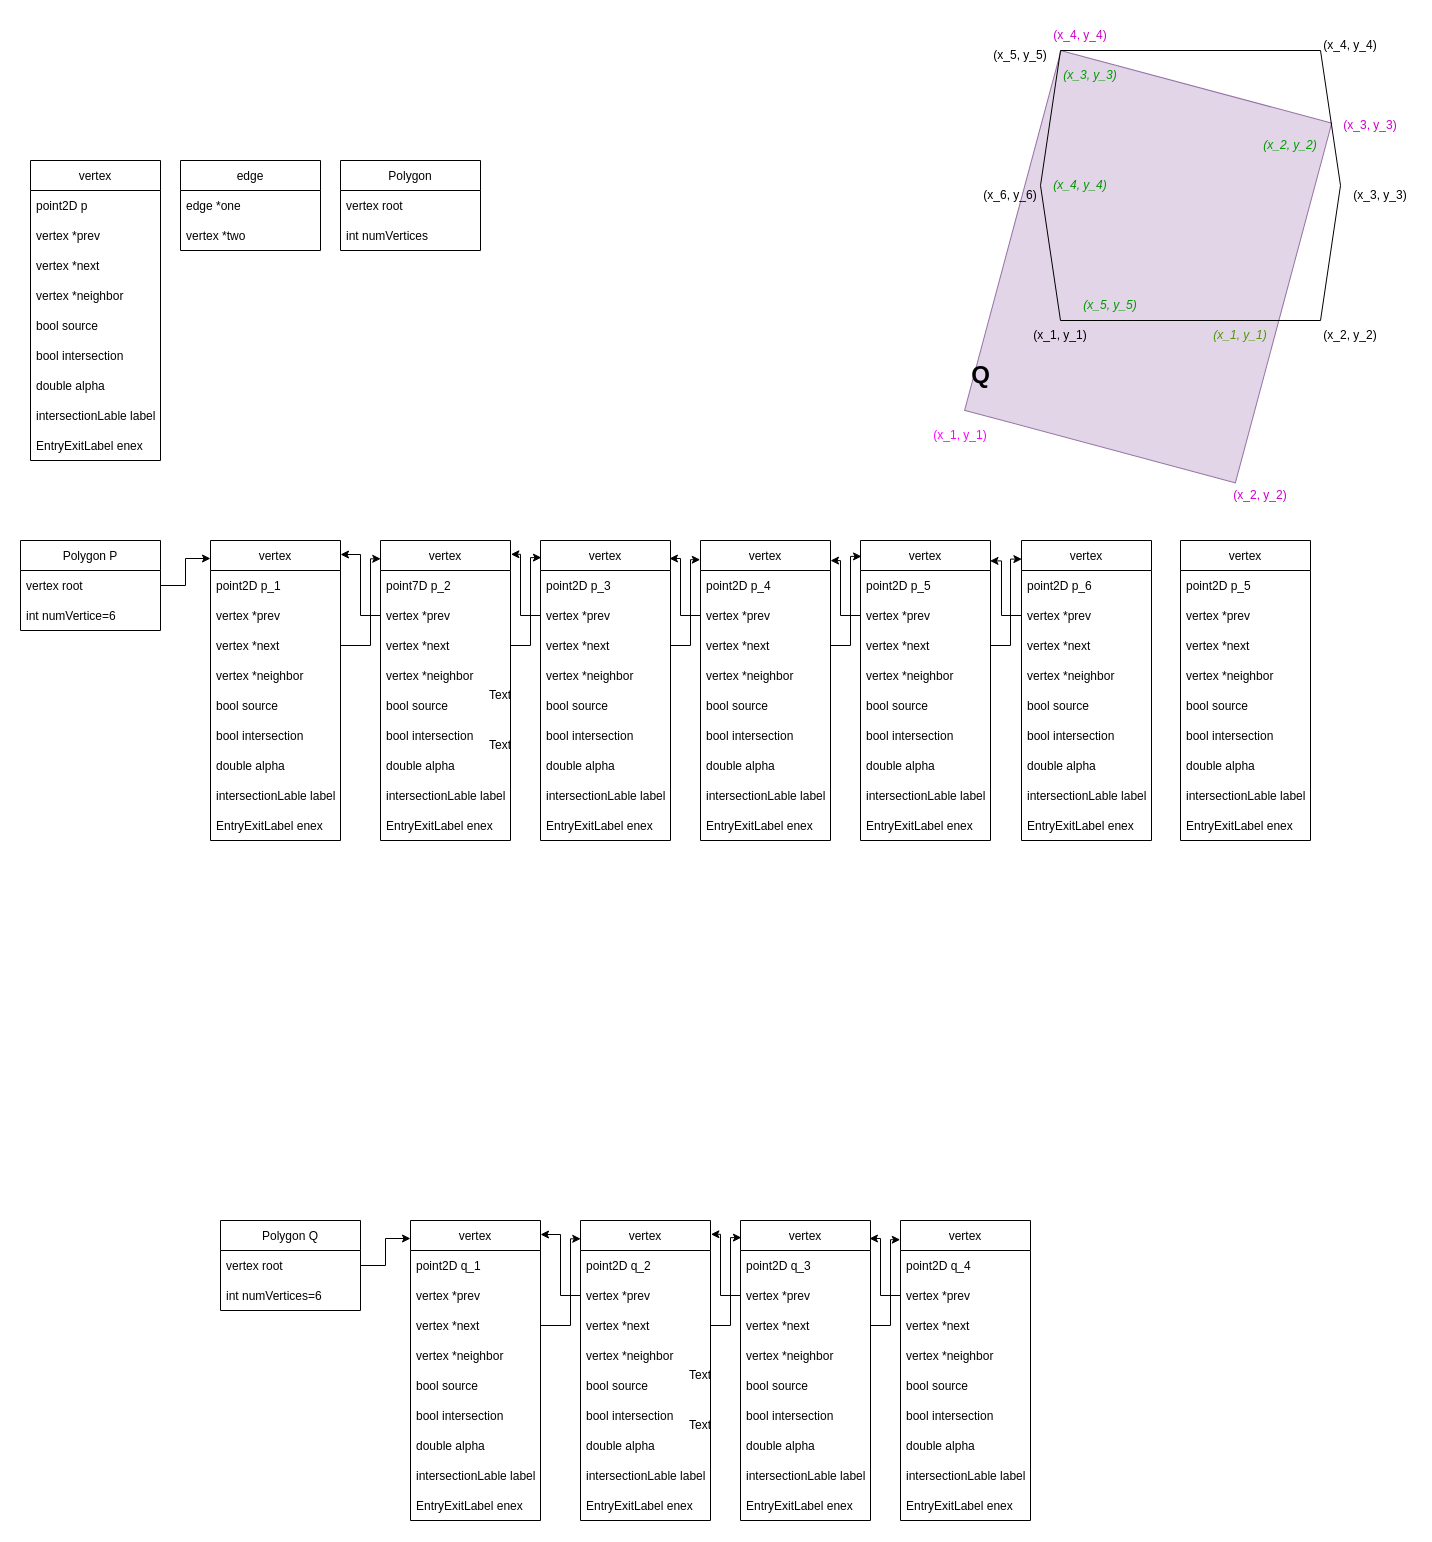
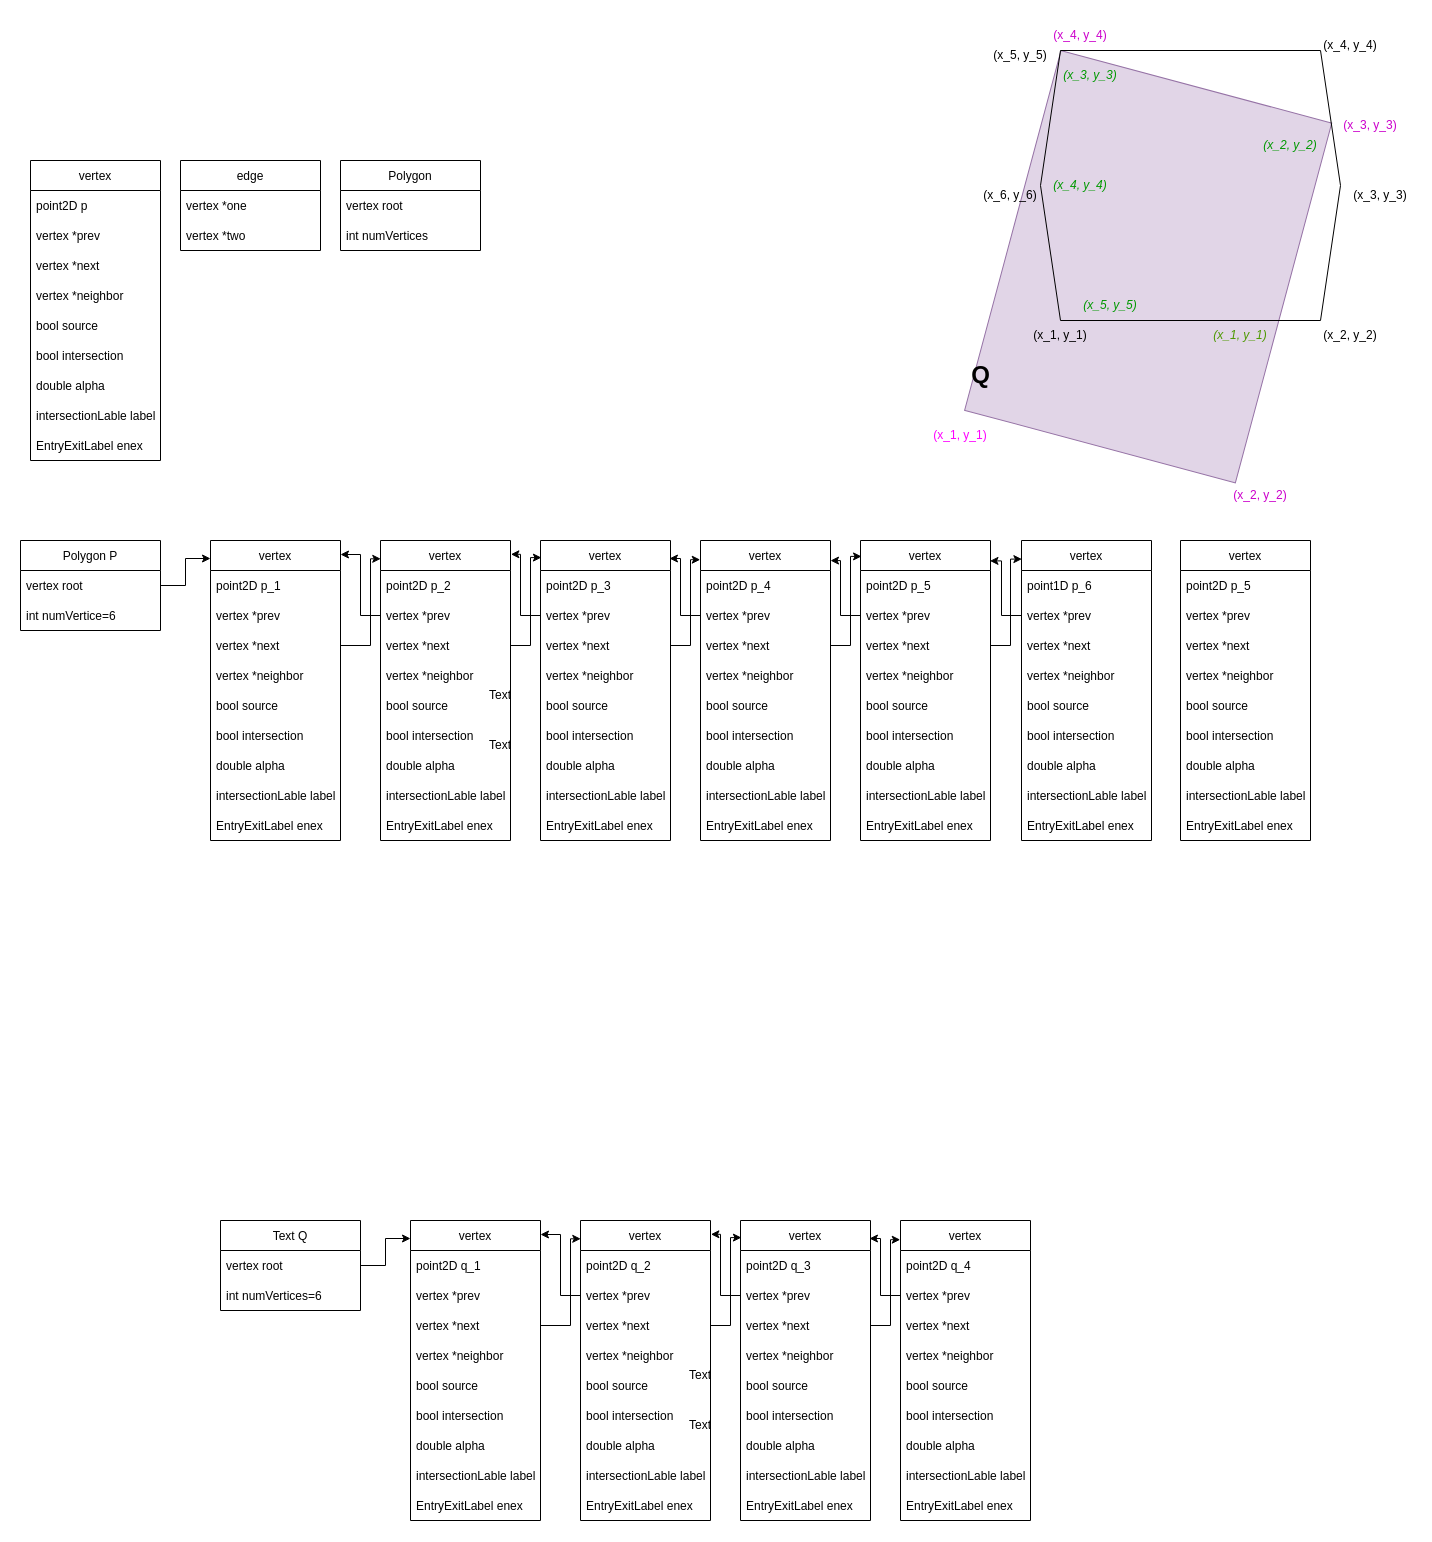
node "edge *one": label "edge *one" -> "vertex *one"
node "point7D p_2": label "point7D p_2" -> "point2D p_2"
node "point2D p_6": label "point2D p_6" -> "point1D p_6"
node "Polygon Q": label "Polygon Q" -> "Text Q"
